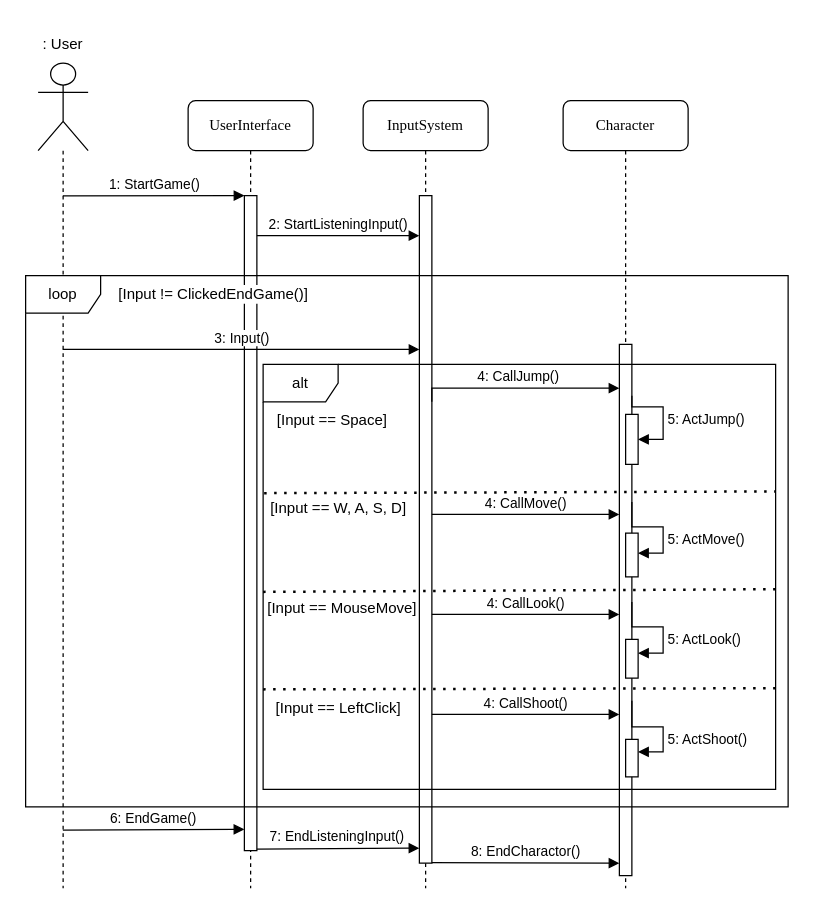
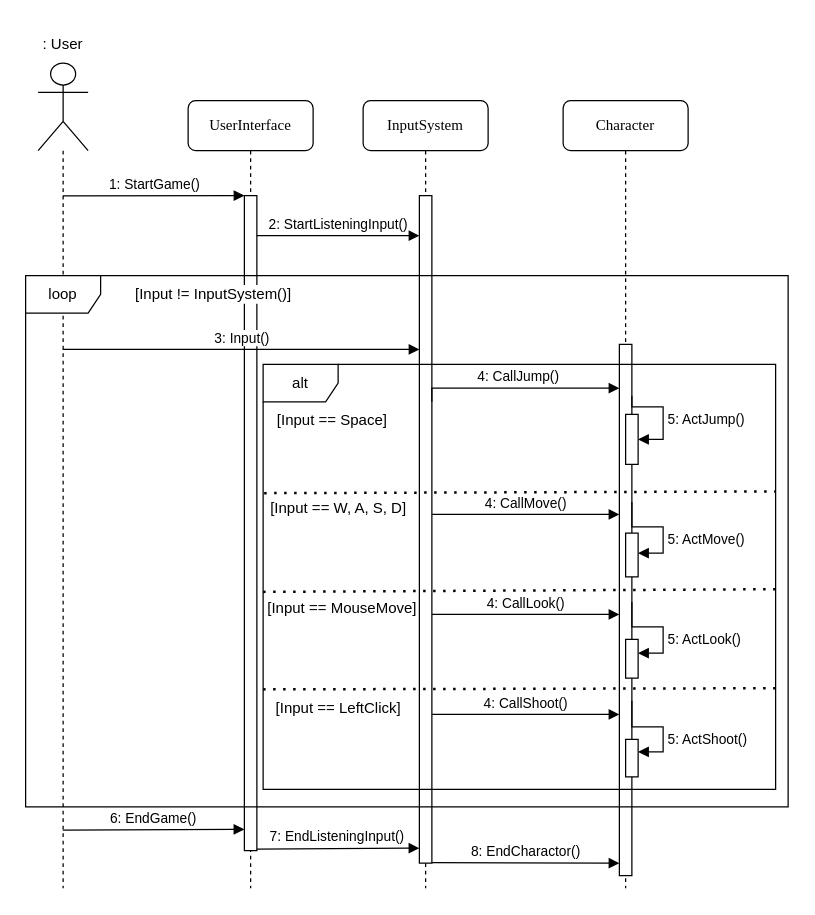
node "[Input != ClickedEndGame()]": label "[Input != ClickedEndGame()]" -> "[Input != InputSystem()]"
